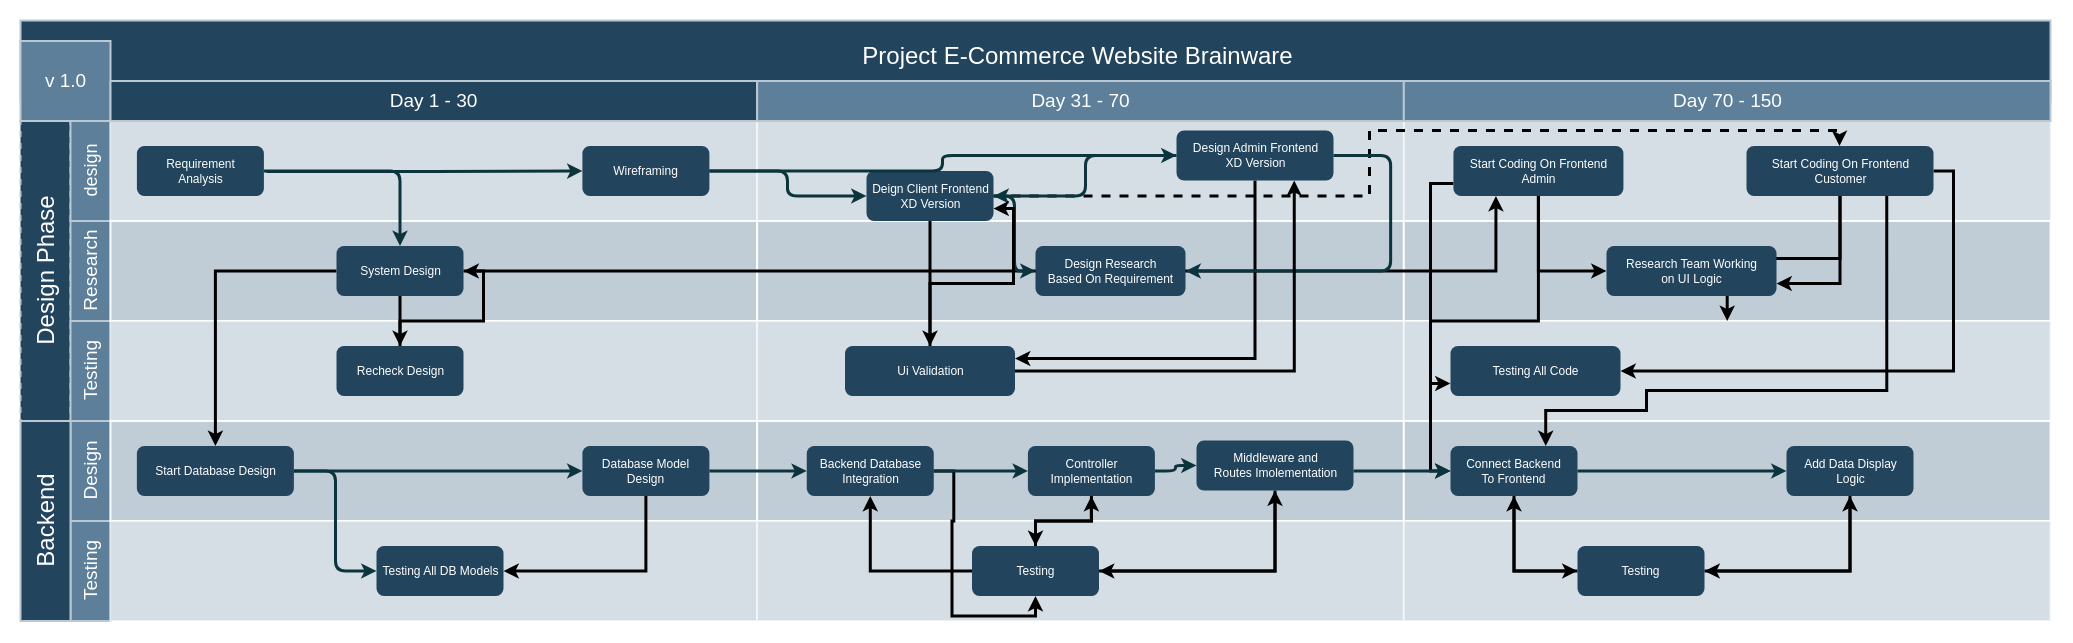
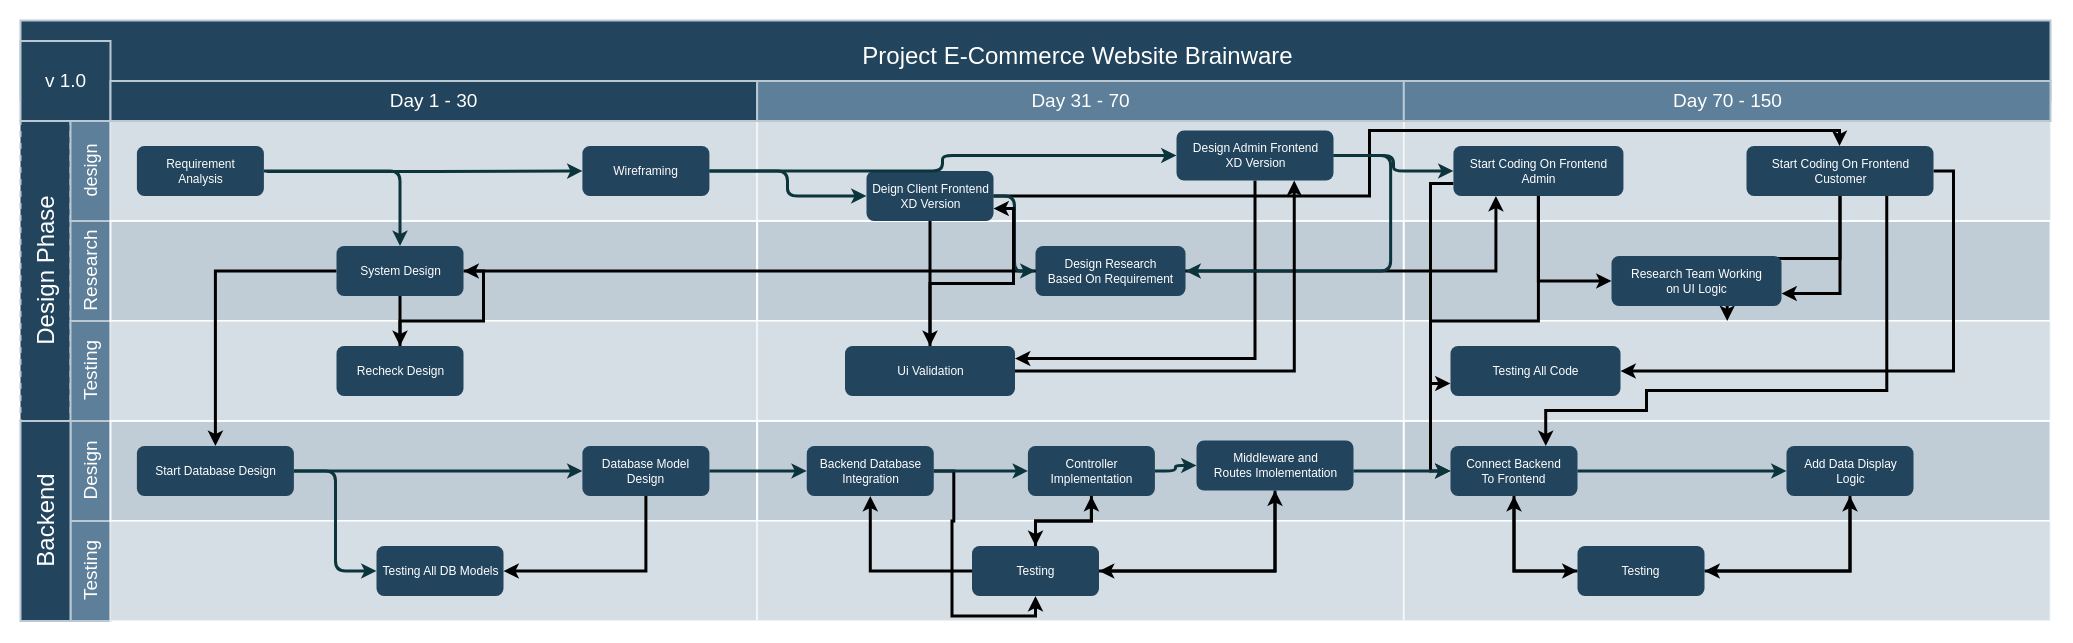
node "v 1.0": fillcolor #5d7f99 -> #23445d
edge "Deign Client Frontend XD Version" -> "Start Coding On Frontend Customer": style dashed -> solid
edge "Design Admin Frontend XD Version" -> "Deign Client Frontend XD Version": now "Design Admin Frontend XD Version" -> "Start Coding On Frontend Admin"
node "Research Team Working on UI Logic": moved (1692, 271) -> (1697, 281)
